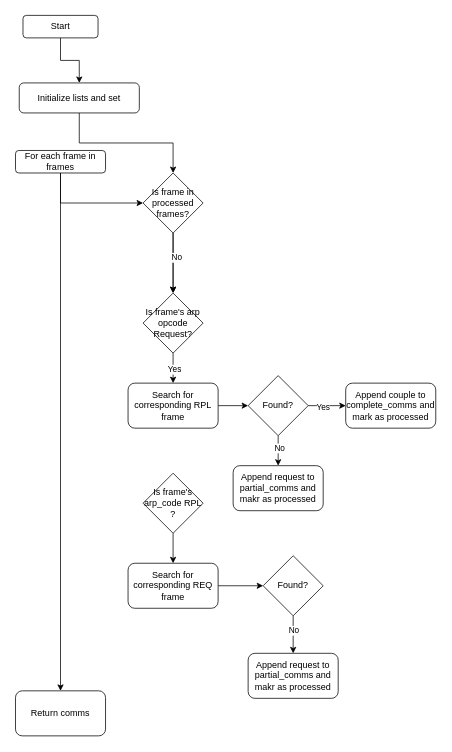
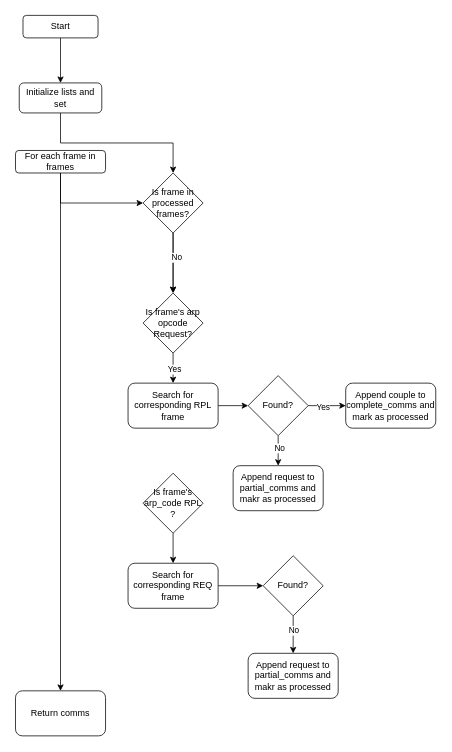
node "Initialize lists and set": size 120x30 -> 83x30
